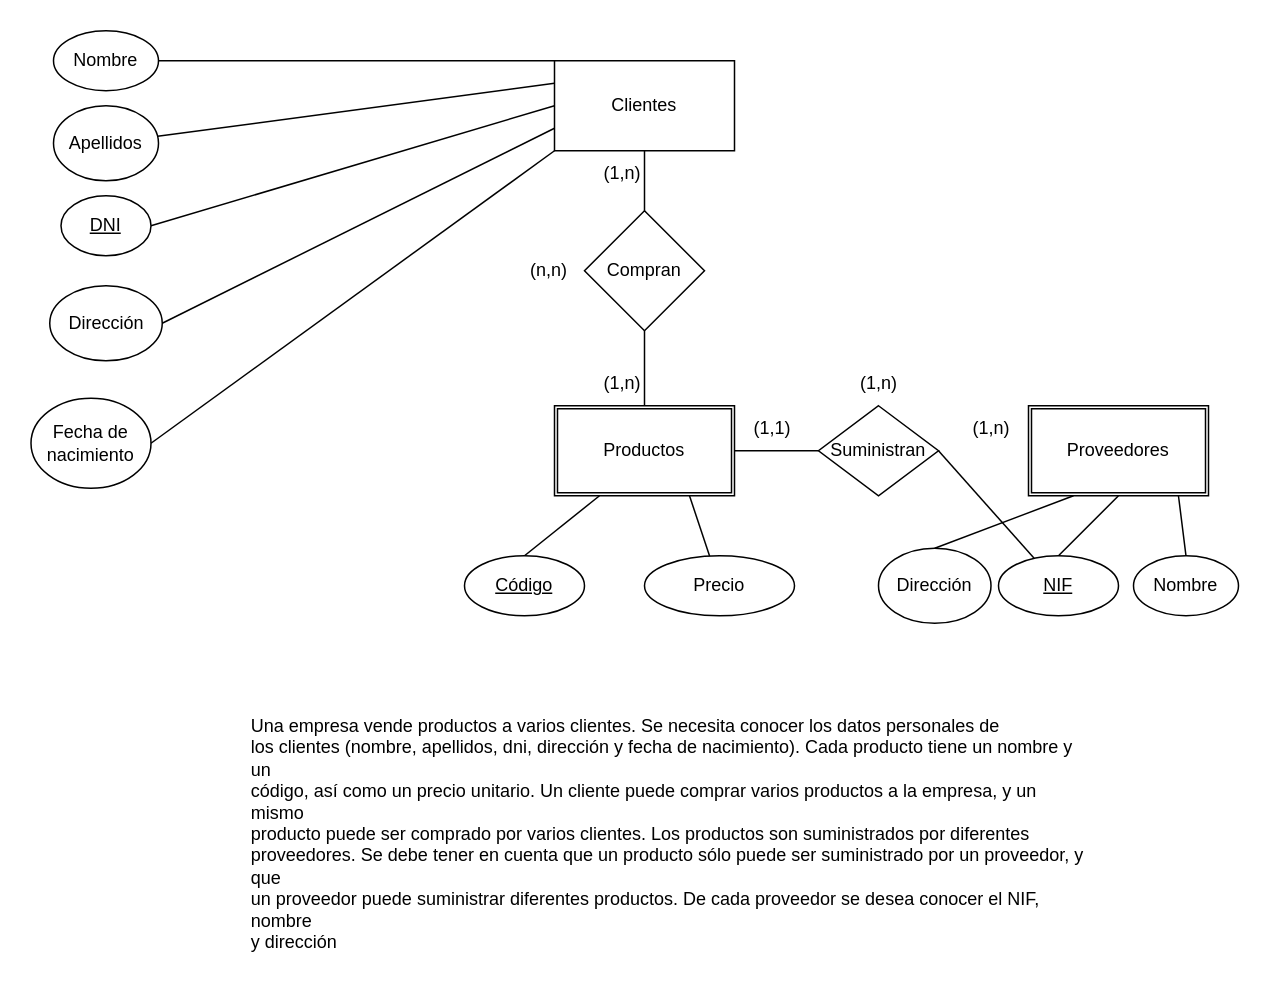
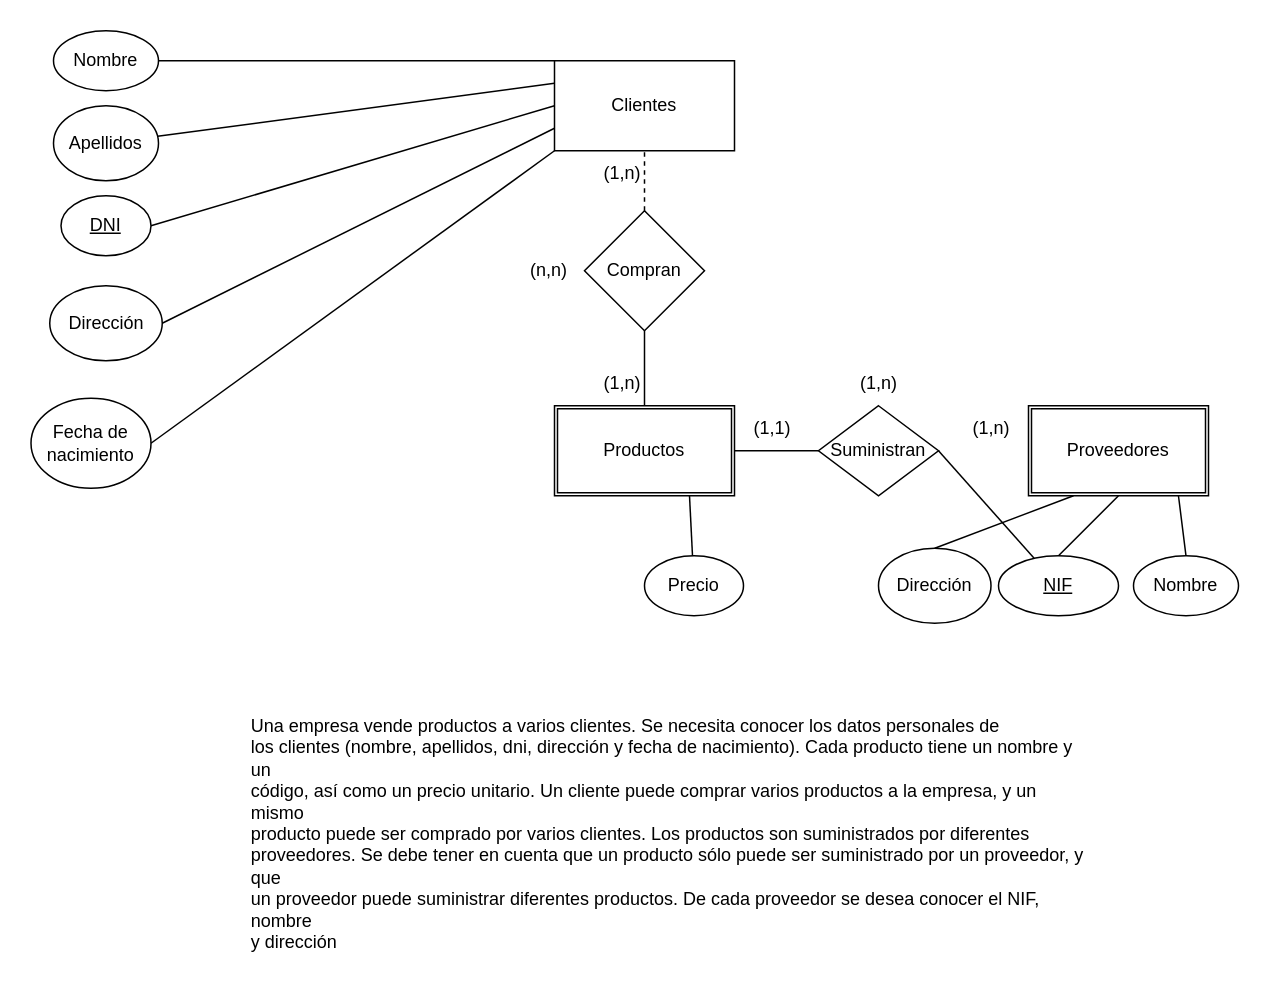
edge "Clientes" -- "Compran": style solid -> dashed
edge "Productos" -- "Código": removed
node "Código": removed
node "Precio": size 150x60 -> 99x60
